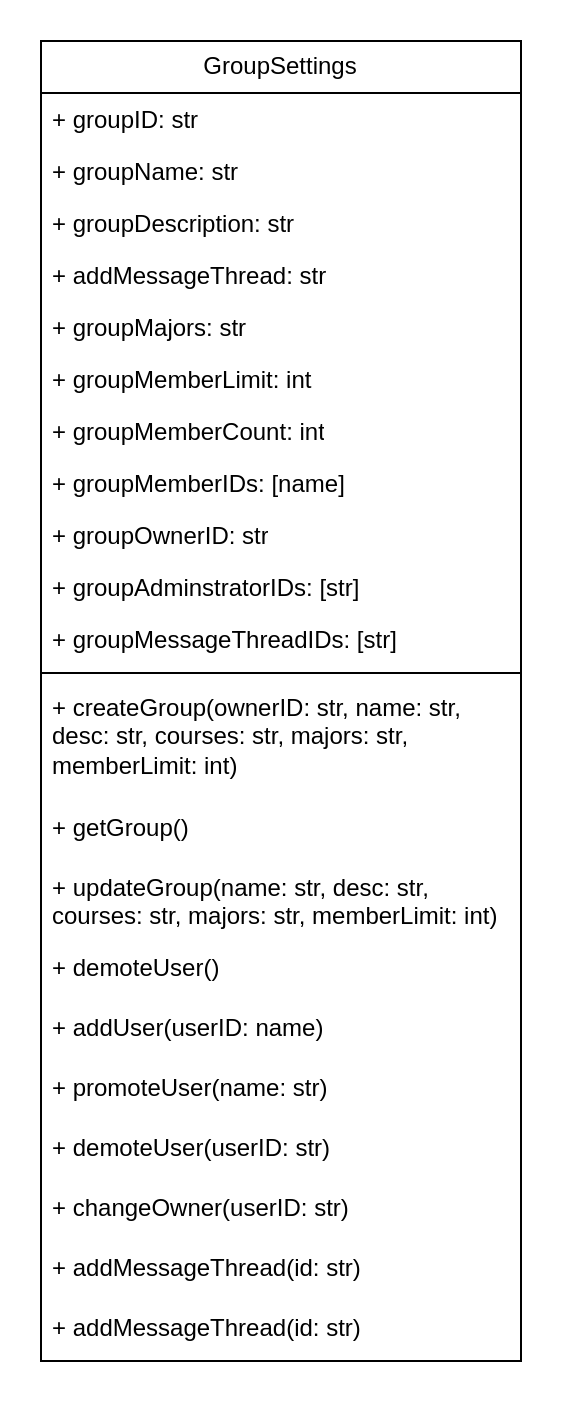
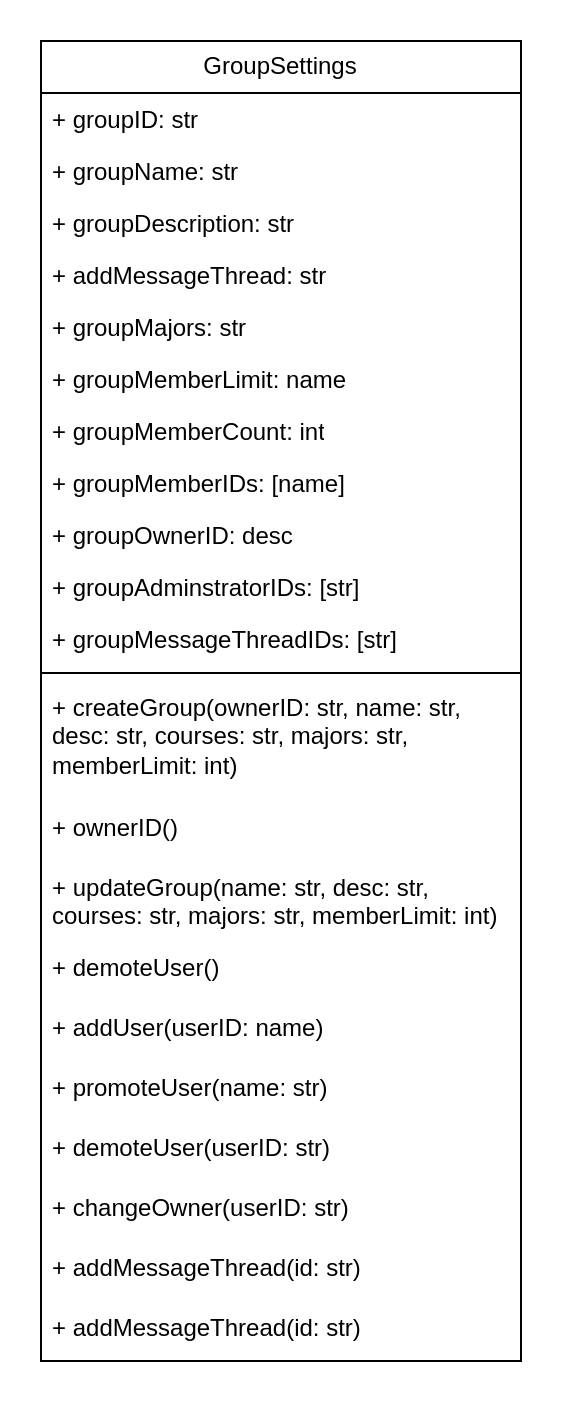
node "+ groupMemberLimit: int": label "+ groupMemberLimit: int" -> "+ groupMemberLimit: name"
node "+ groupOwnerID: str": label "+ groupOwnerID: str" -> "+ groupOwnerID: desc"
node "+ getGroup()": label "+ getGroup()" -> "+ ownerID()"
